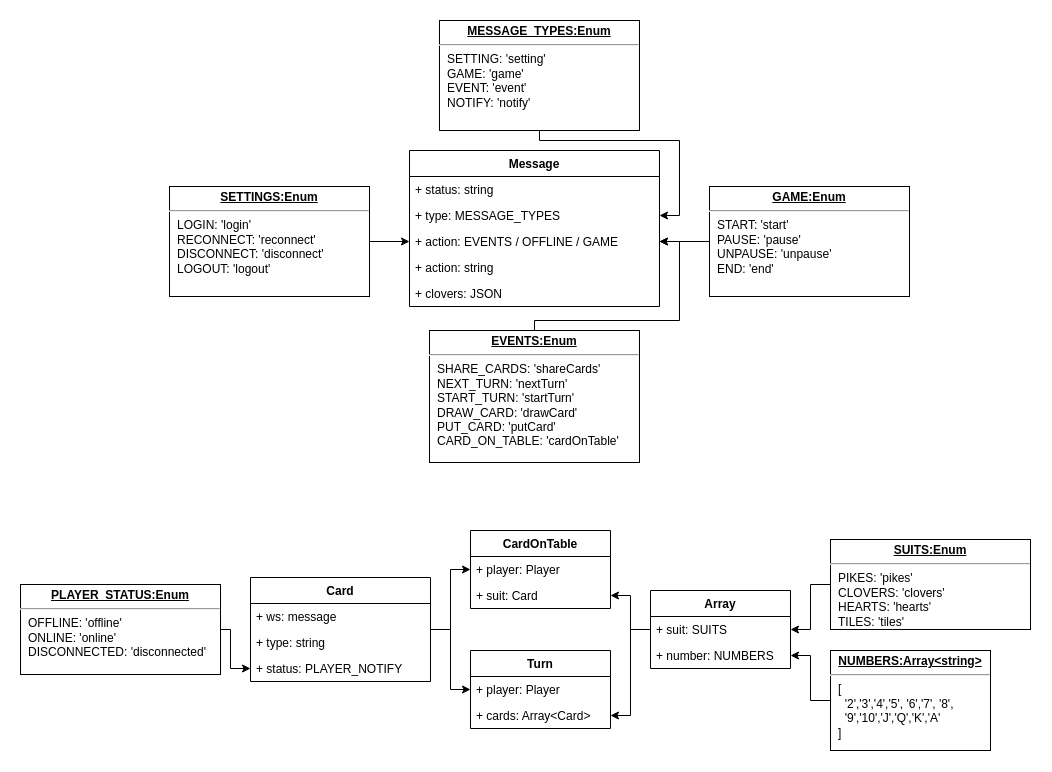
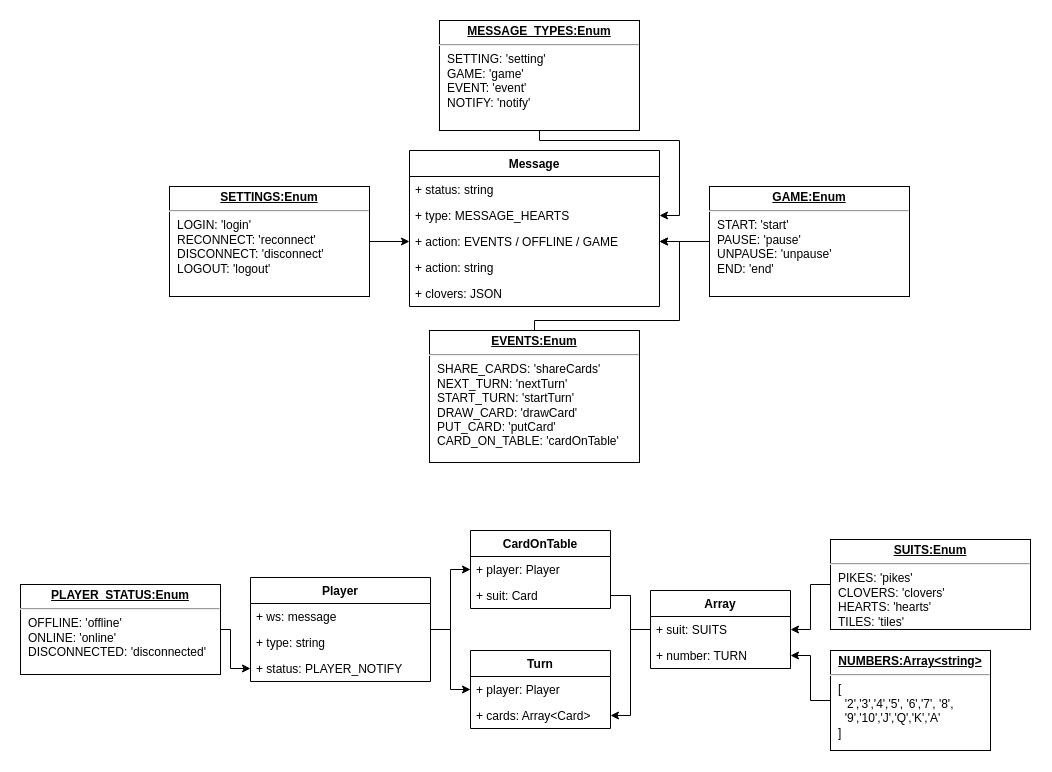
node "+ type: MESSAGE_TYPES": label "+ type: MESSAGE_TYPES" -> "+ type: MESSAGE_HEARTS"
node "Card": label "Card" -> "Player"
edge "+ suit: SUITS" -> "+ suit: Card": arrowhead classic -> none
node "+ number: NUMBERS": label "+ number: NUMBERS" -> "+ number: TURN"
